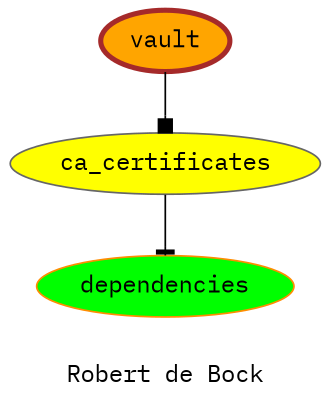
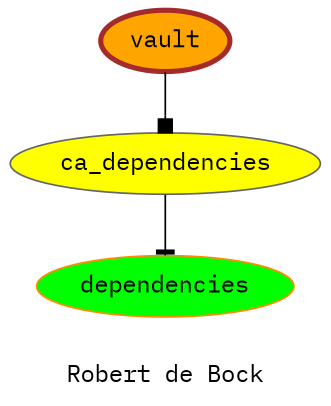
node "ca_certificates": label "ca_certificates" -> "ca_dependencies"
